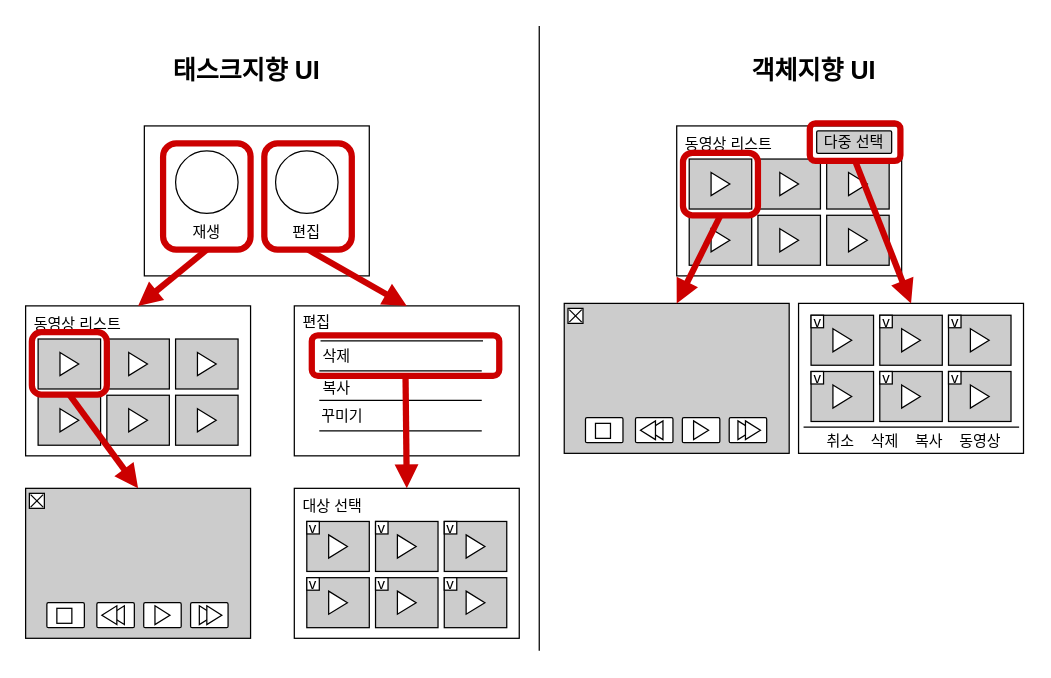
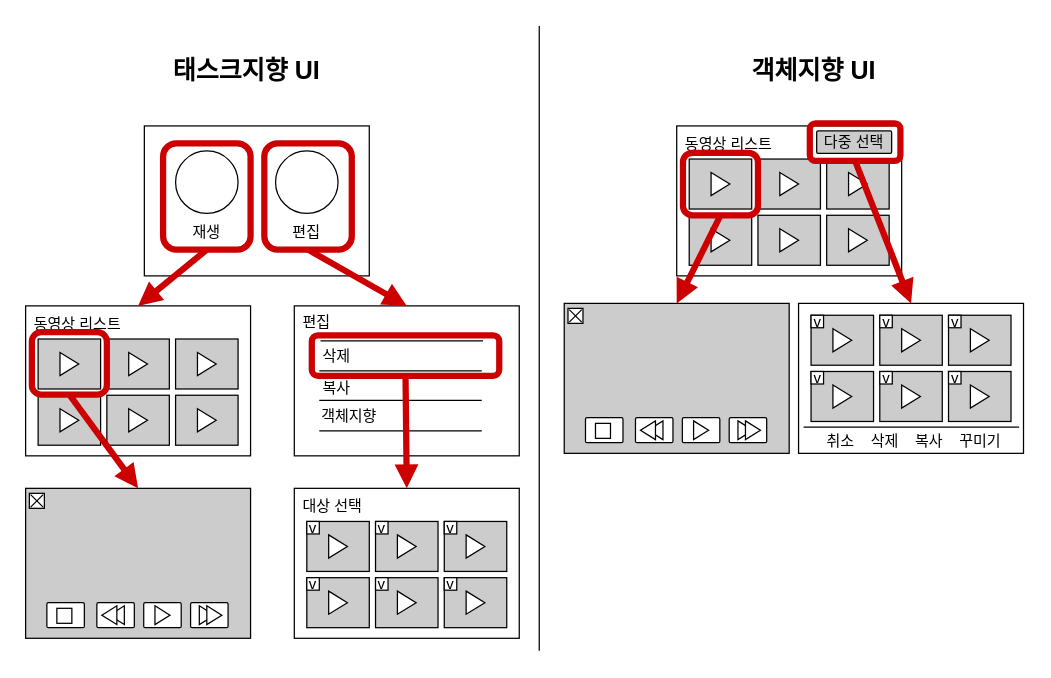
node "꾸미기": label "꾸미기" -> "객체지향"
node "취소 삭제 복사 동영상": label "취소 삭제 복사 동영상" -> "취소 삭제 복사 꾸미기"
